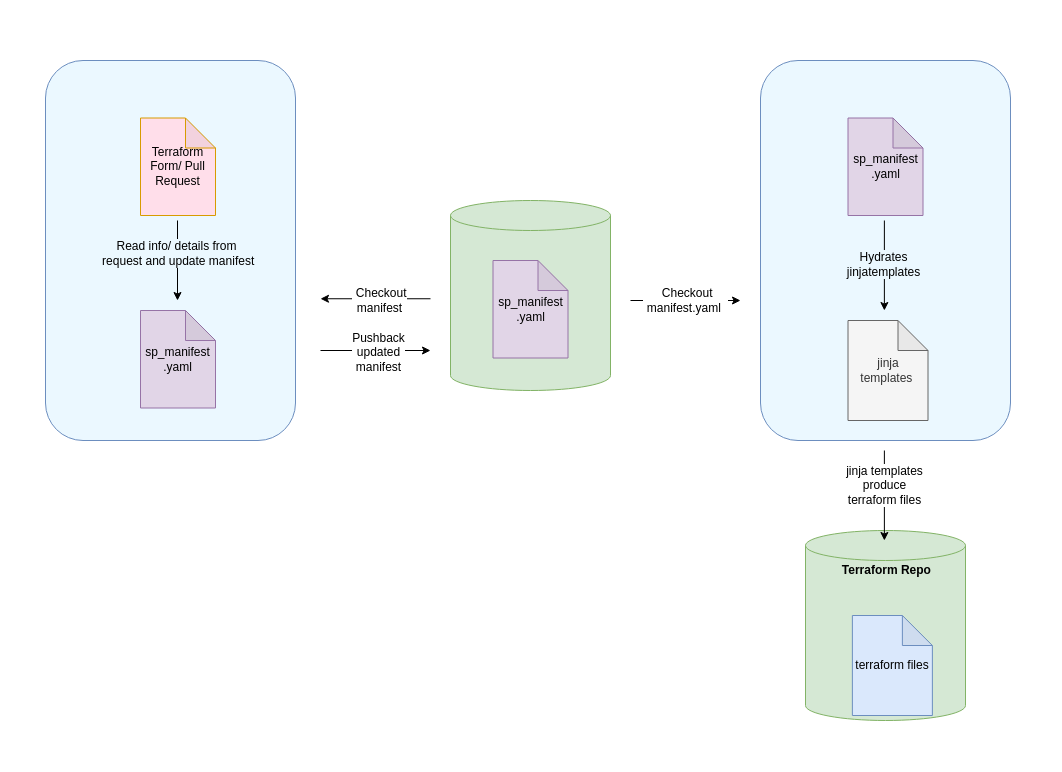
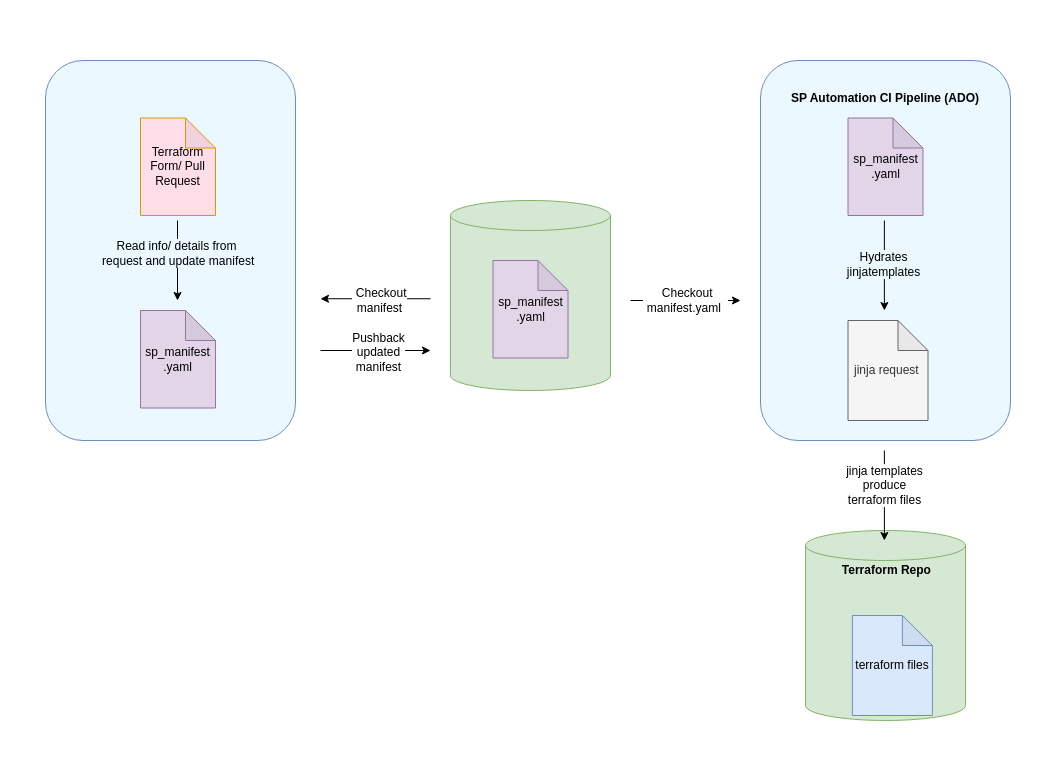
node "SP Automation CI Pipeline (ADO)": added
node "jinja templates": label "jinja templates" -> "jinja request"
